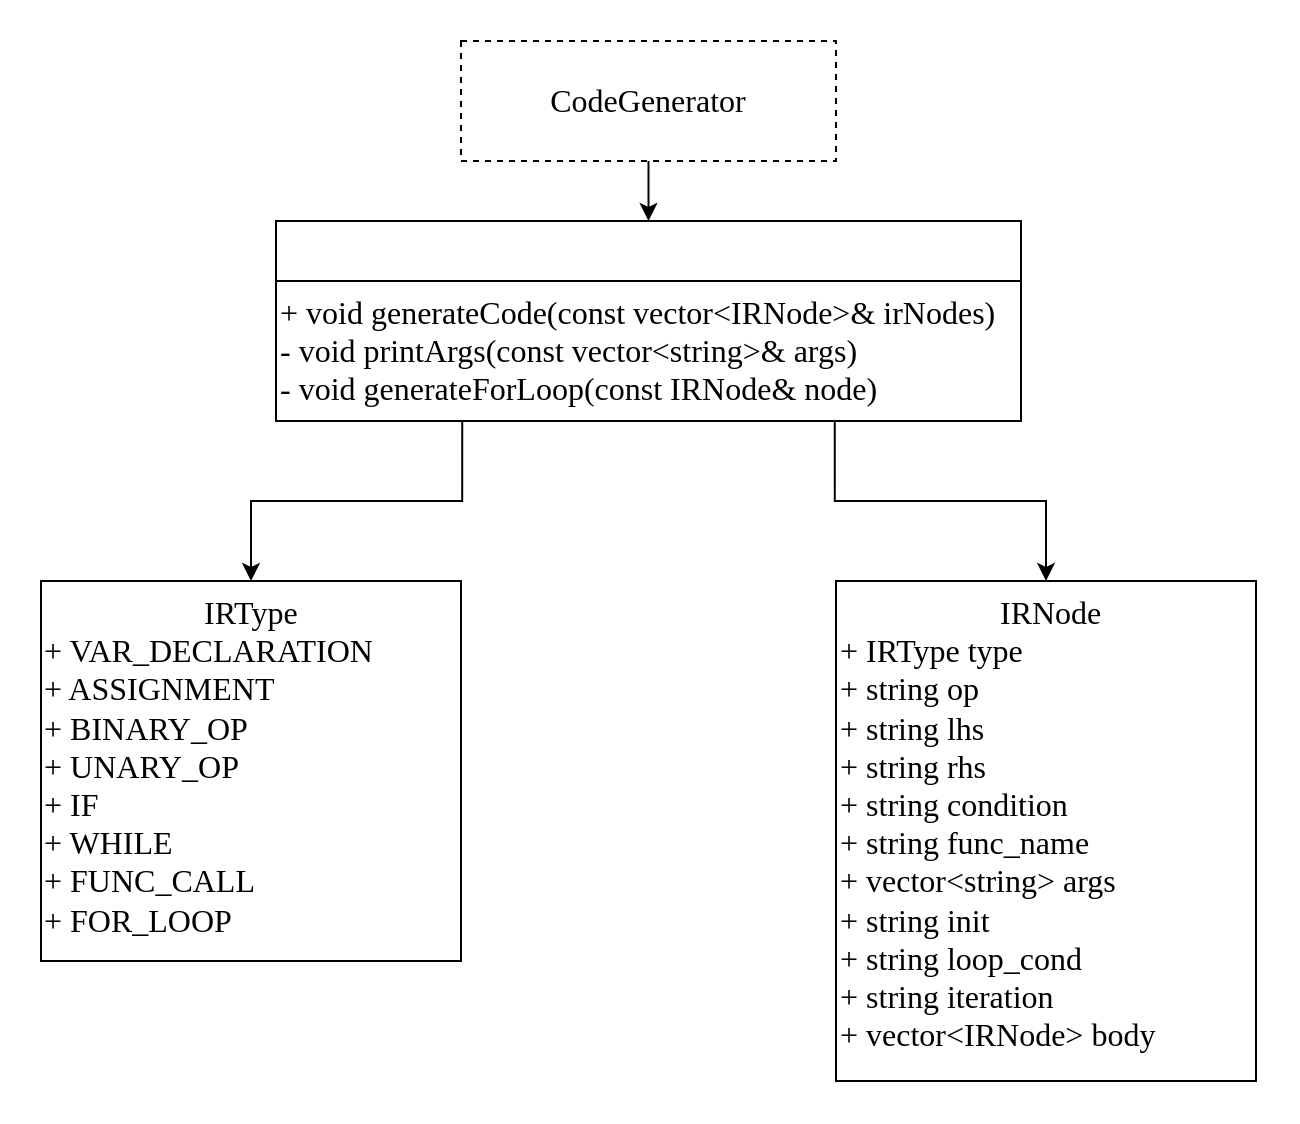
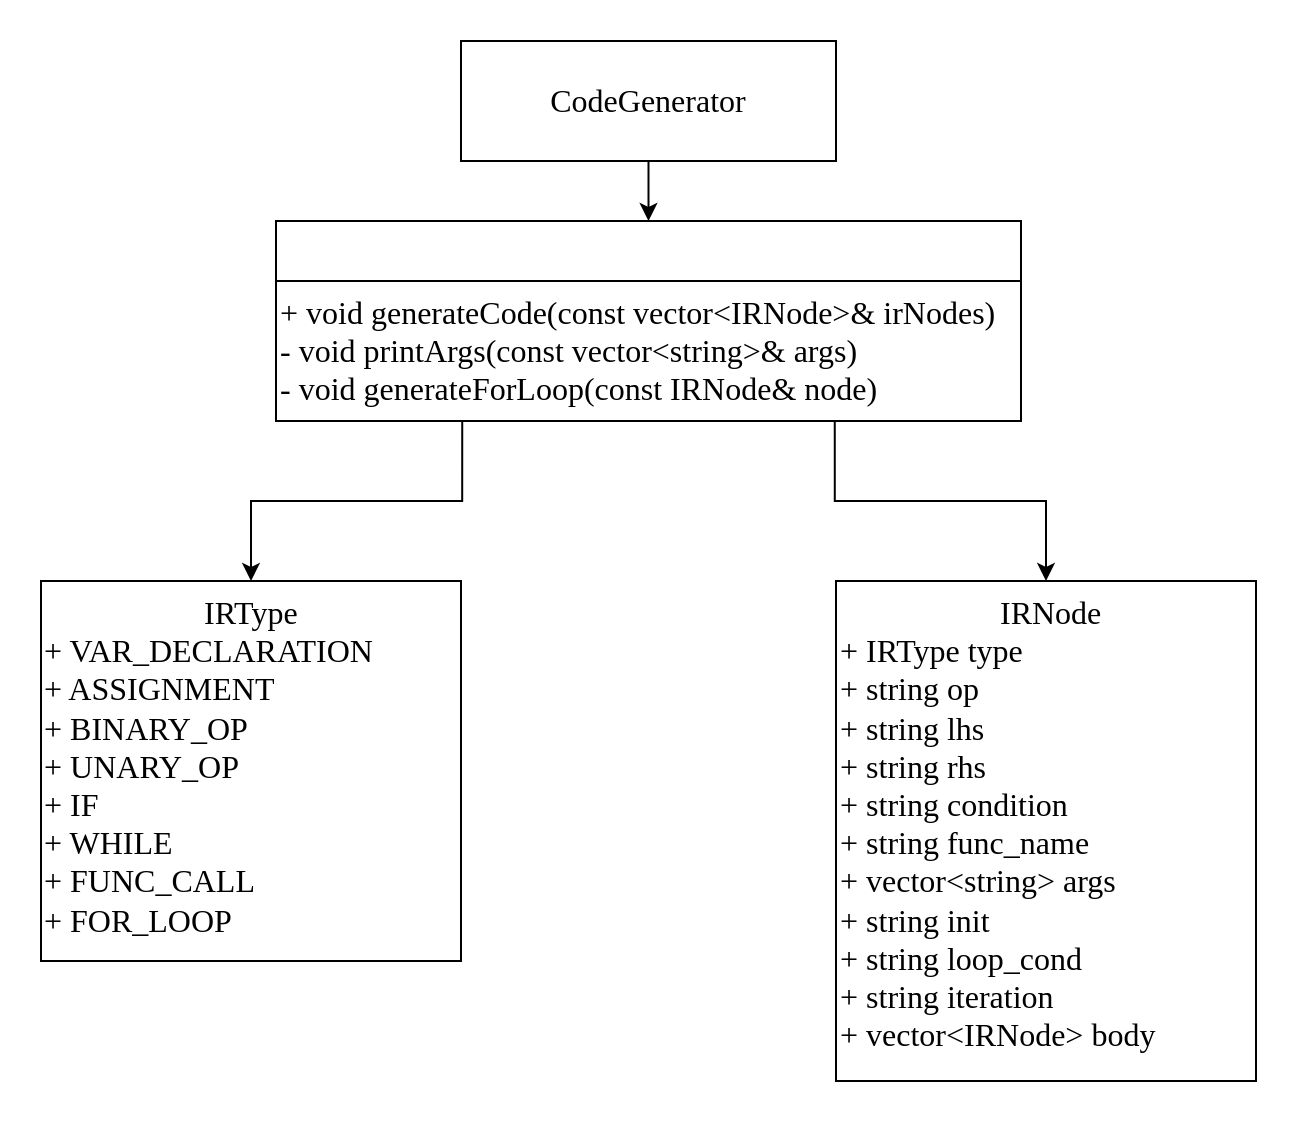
node "CodeGenerator": style dashed -> solid
